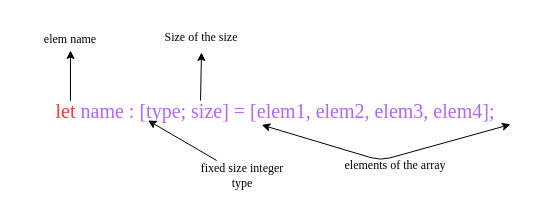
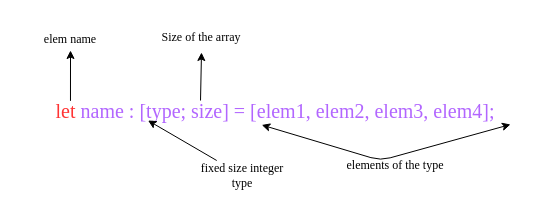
node "Size of the size": label "Size of the size" -> "Size of the array"
node "elements of the array": label "elements of the array" -> "elements of the type"
